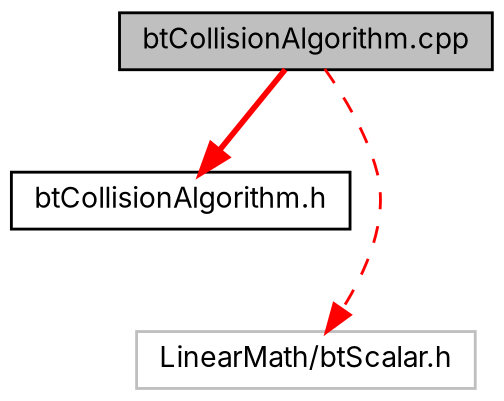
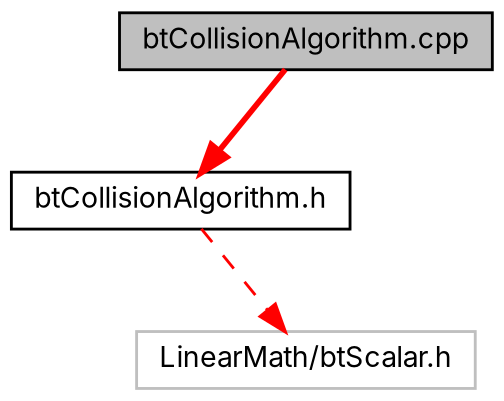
edge "btCollisionAlgorithm.cpp" -> "LinearMath/btScalar.h": now "btCollisionAlgorithm.h" -> "LinearMath/btScalar.h"
